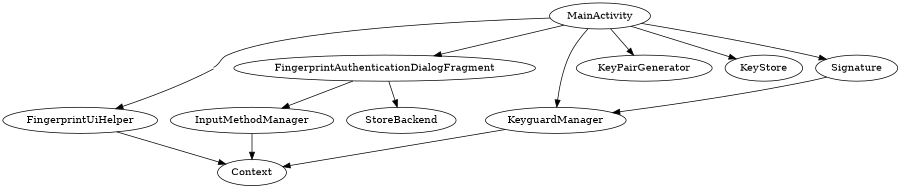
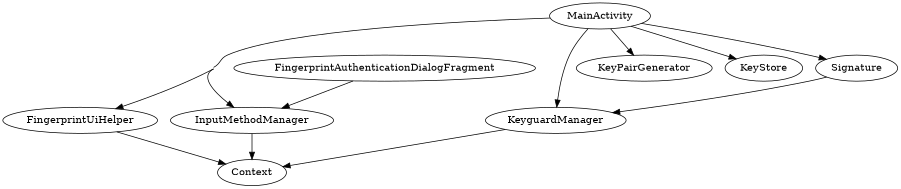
edge "MainActivity" -> "FingerprintAuthenticationDialogFragment": now "MainActivity" -> "InputMethodManager"
node "StoreBackend": removed
